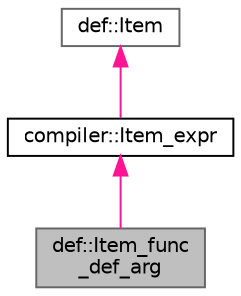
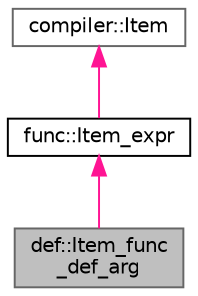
node "def::Item": label "def::Item" -> "compiler::Item"
node "compiler::Item_expr": label "compiler::Item_expr" -> "func::Item_expr"
